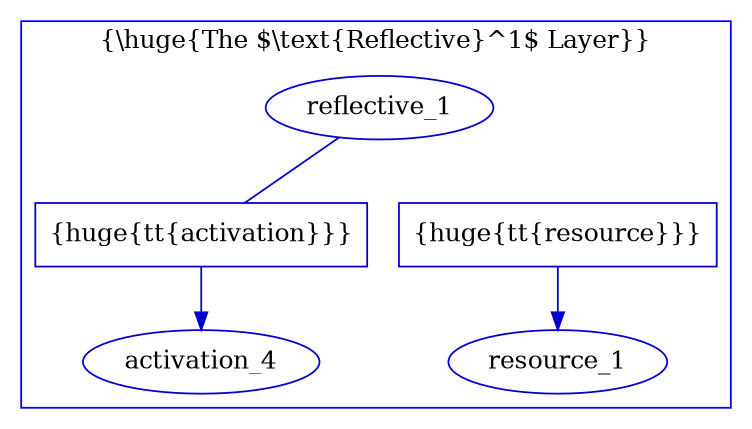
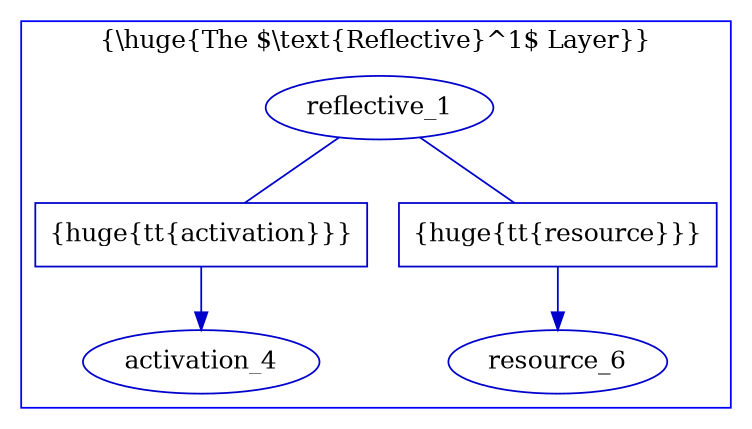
edge "reflective_1" -- "{huge{tt{resource}}}": added
node "resource_1": label "resource_1" -> "resource_6"
